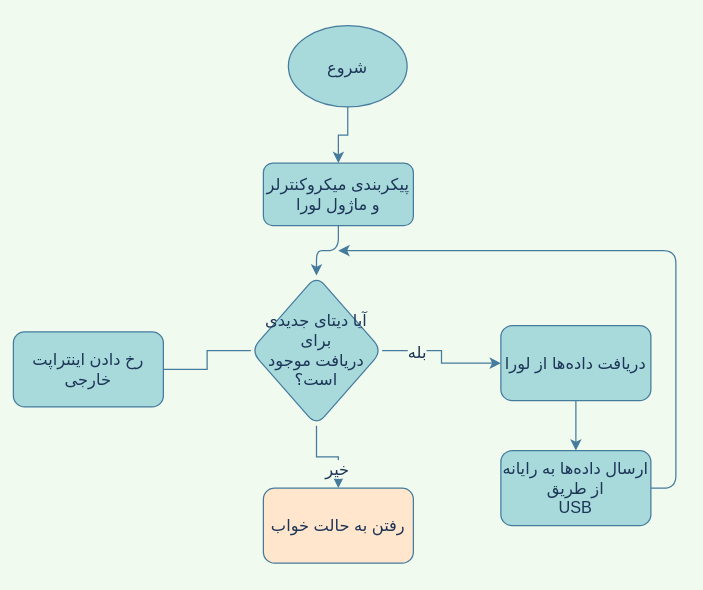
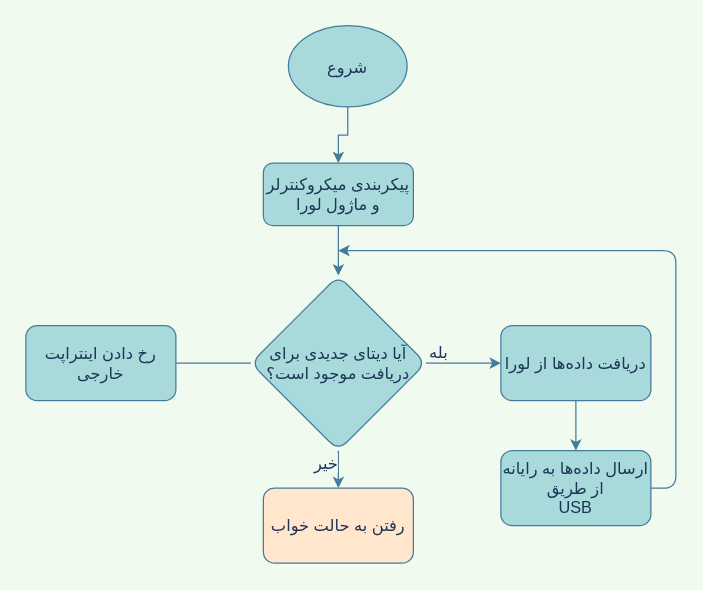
node "آیا دیتای جدیدی برای دریافت موجود است؟": size 131x150 -> 175x175
node "رخ دادن اینتراپت خارجی": moved (88, 369) -> (101, 363)
